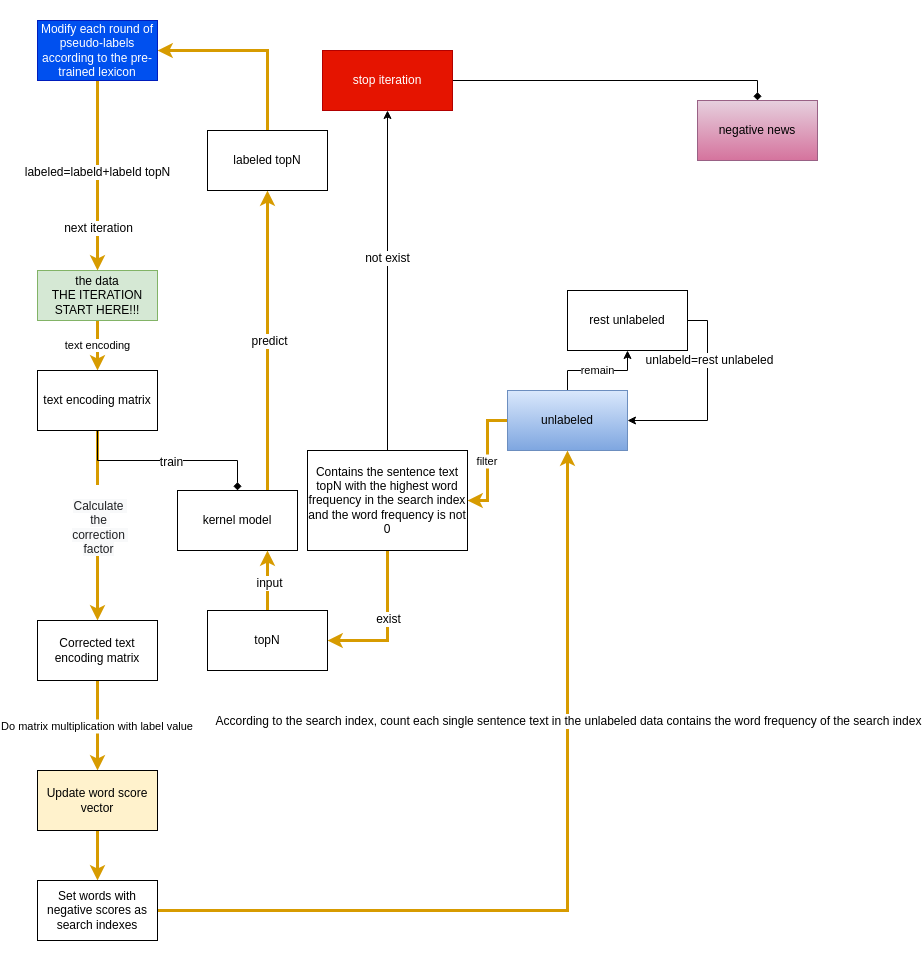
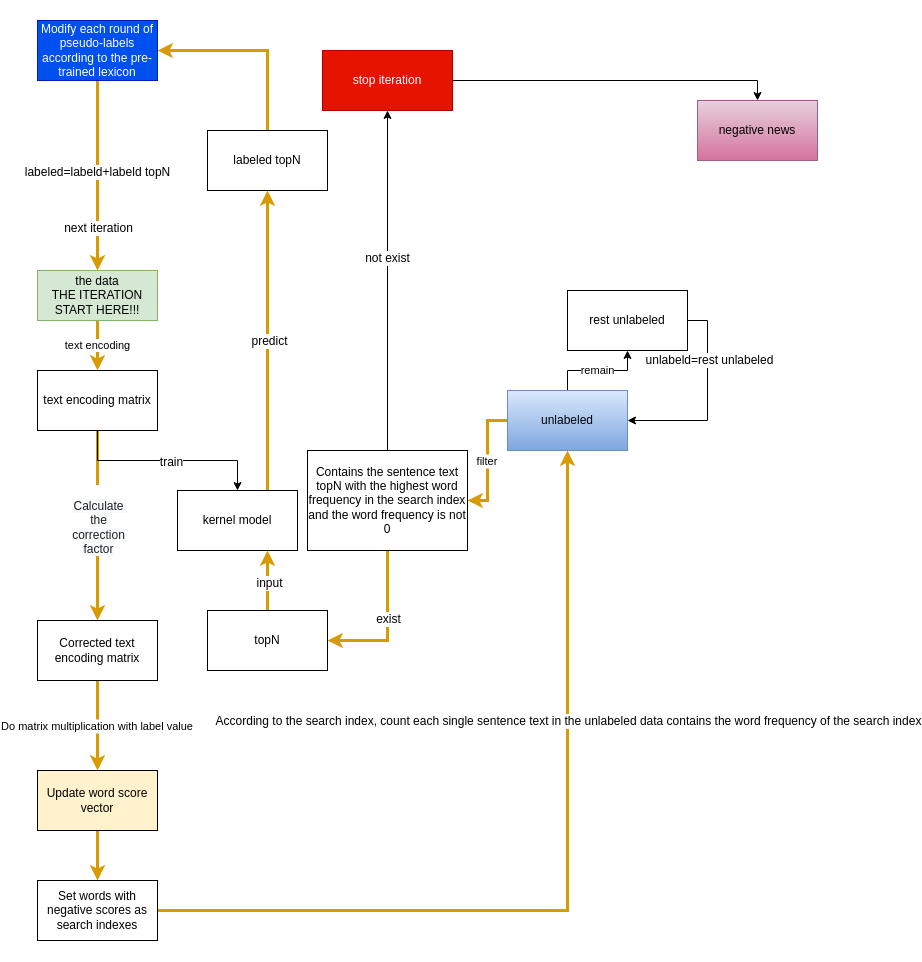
edge "stop iteration" -> "negative news": arrowhead diamond -> classic
edge "text encoding matrix" -> "kernel model": arrowhead diamond -> classic
